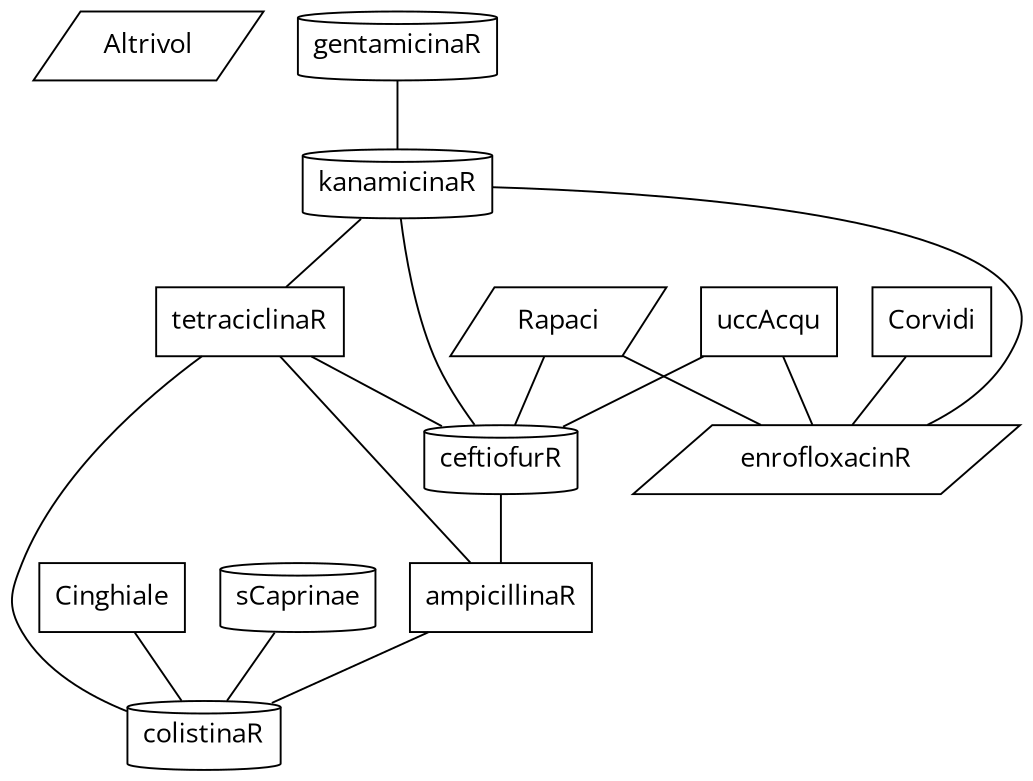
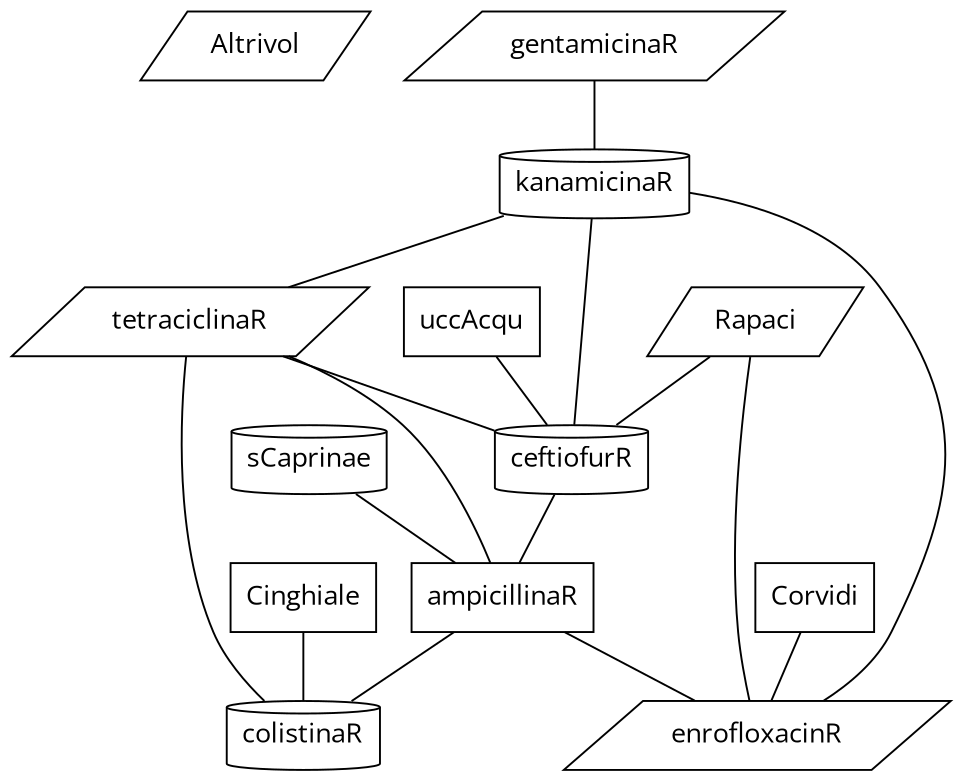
node "gentamicinaR": shape cylinder -> parallelogram
node "tetraciclinaR": shape box -> parallelogram
edge "uccAcqu" -- "enrofloxacinR": now "ampicillinaR" -- "enrofloxacinR"
edge "sCaprinae" -- "colistinaR": now "sCaprinae" -- "ampicillinaR"
